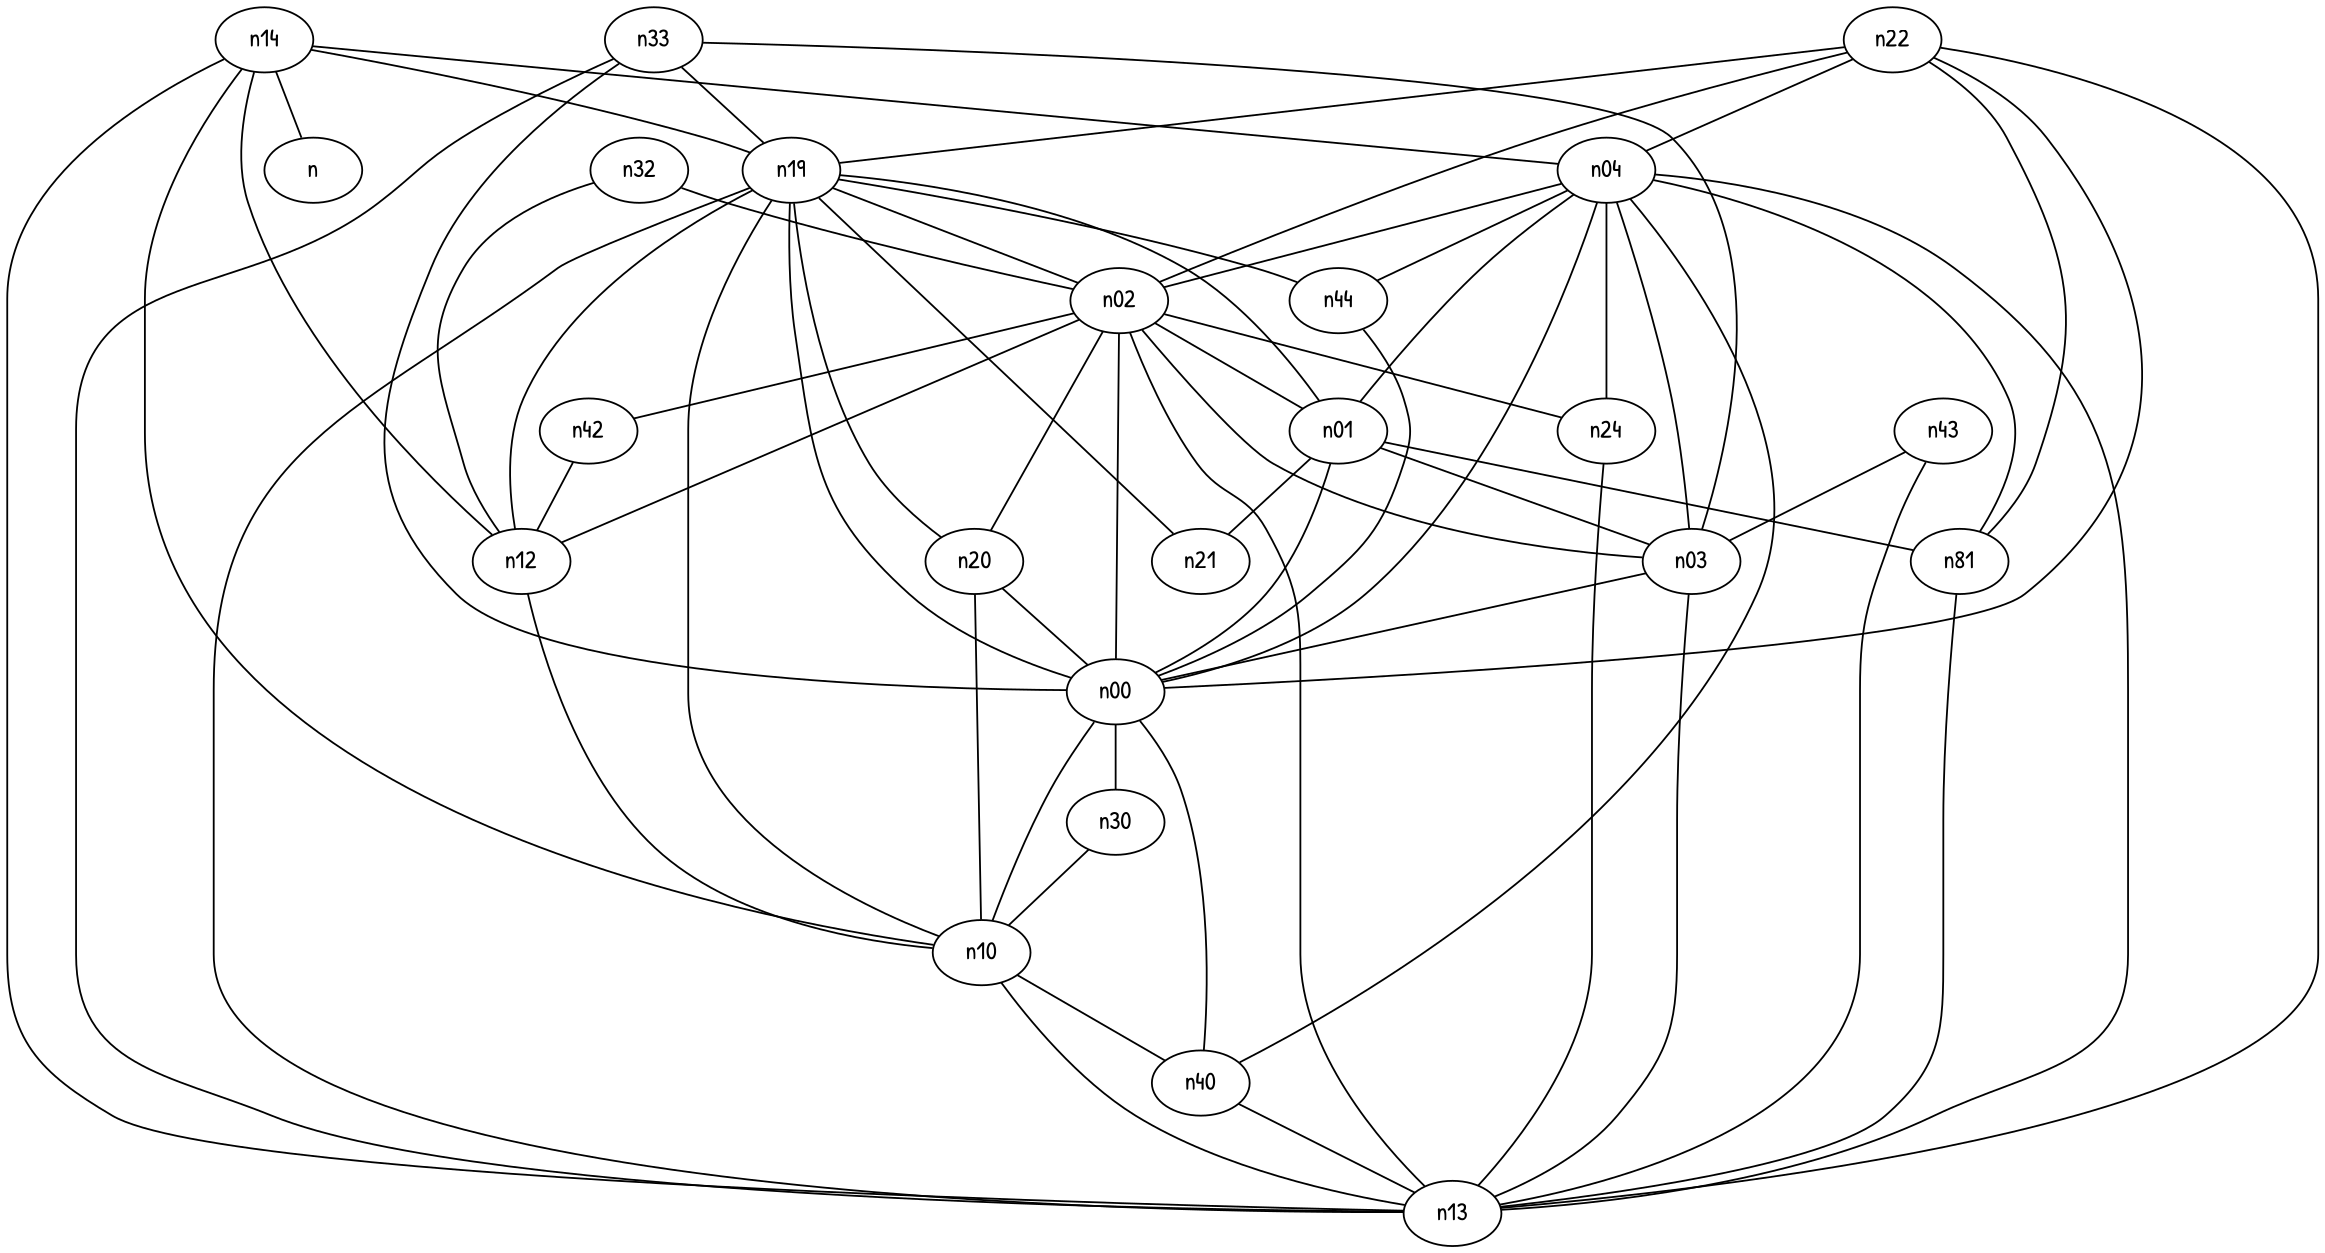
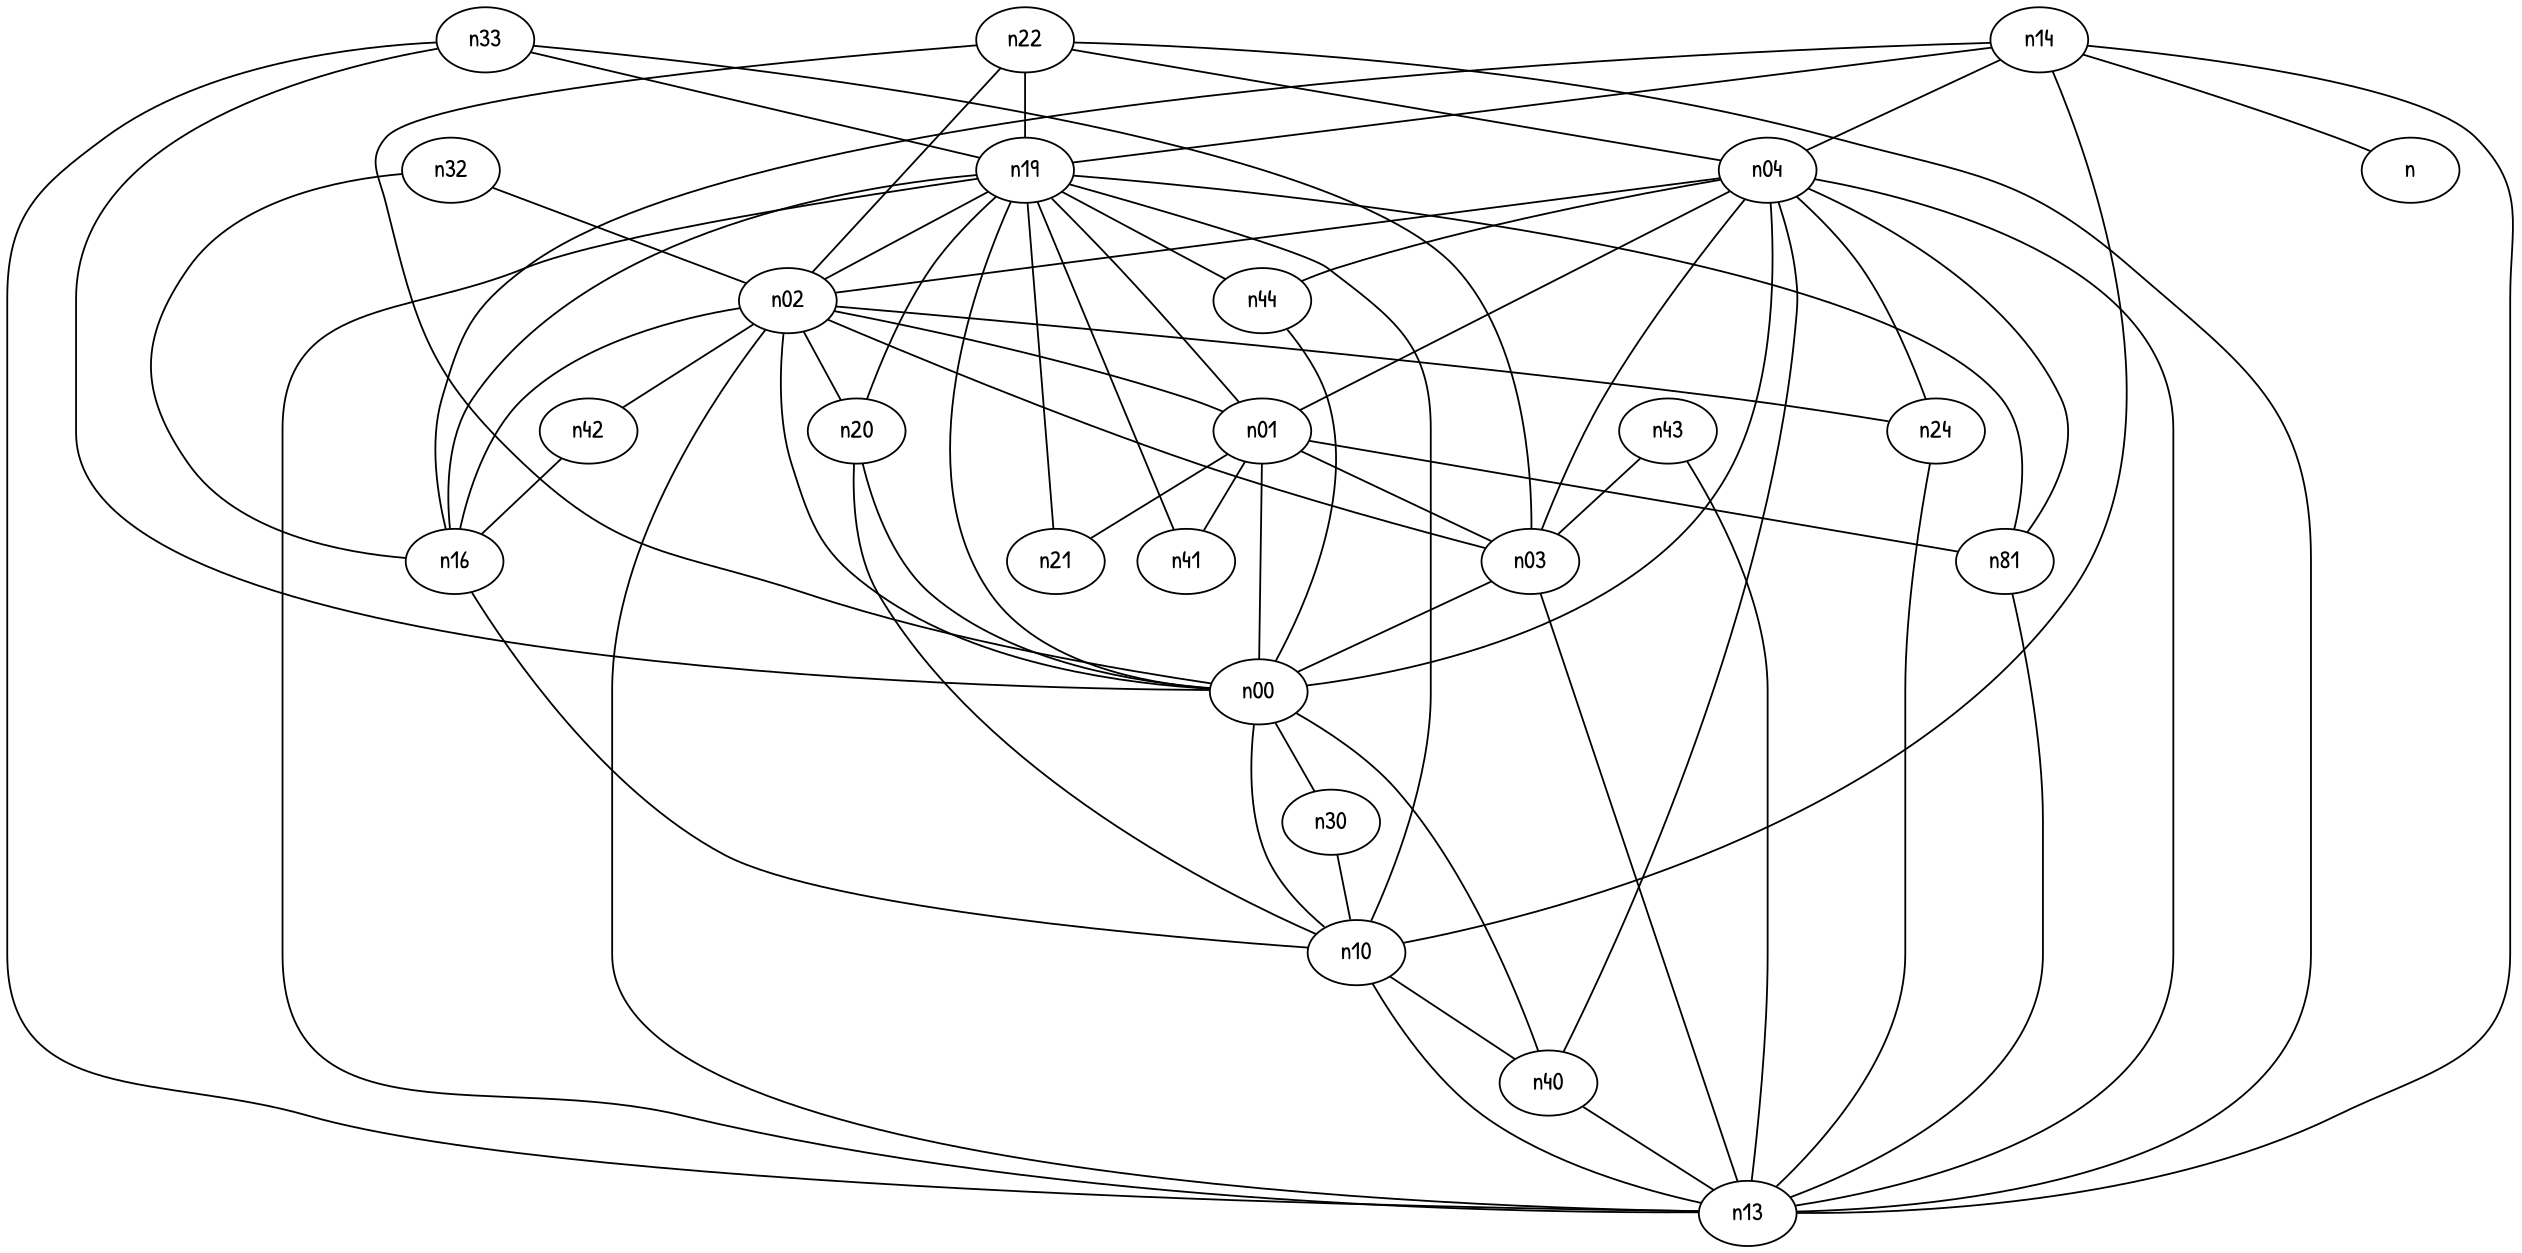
edge "n22" -- "n81": now "n19" -- "n81"
node "n12": label "n12" -> "n16"
node "n41": added
